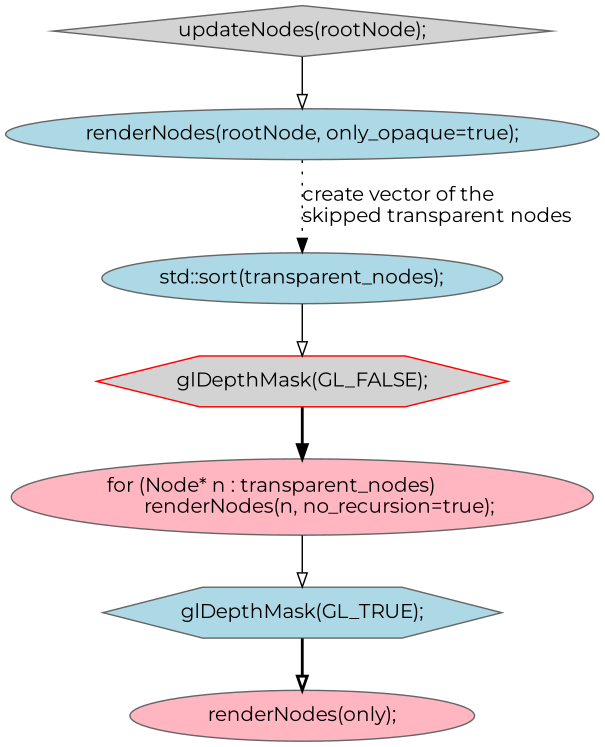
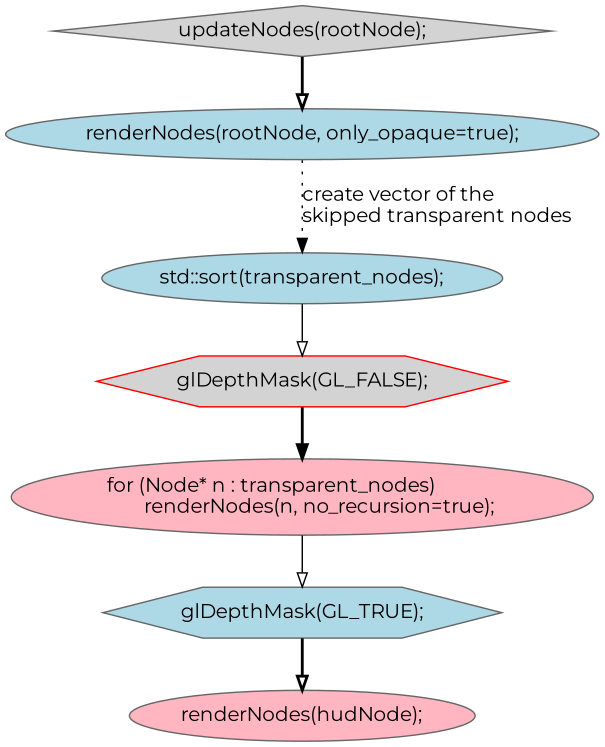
edge "updateNodes(rootNode);" -> "renderNodes(rootNode, only_opaque=true);": style solid -> bold
node "renderNodes(only);": label "renderNodes(only);" -> "renderNodes(hudNode);"
